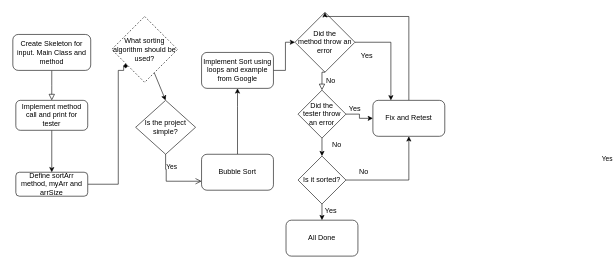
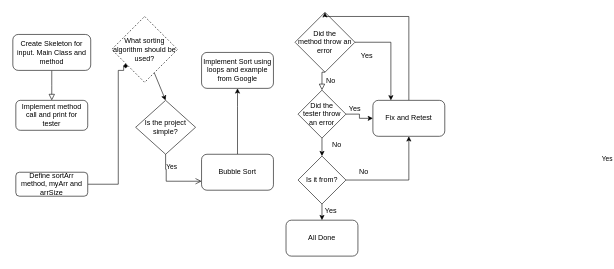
edge "Implement Sort using loops and example from Google" -> "Did the method throw an error": removed
edge "Implement method call and print for tester" -> "Define sortArr method, myArr and arrSize": removed
node "Is it sorted?": label "Is it sorted?" -> "Is it from?"
